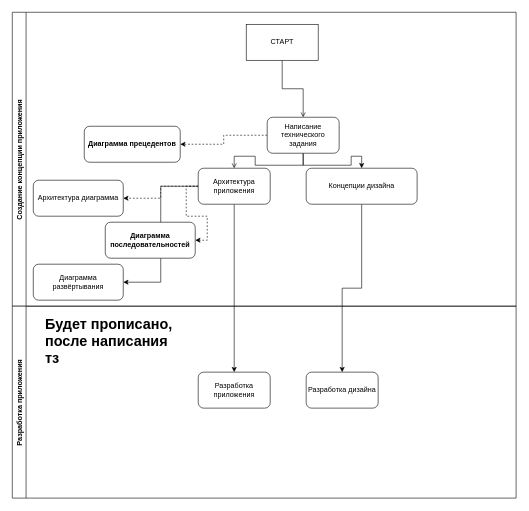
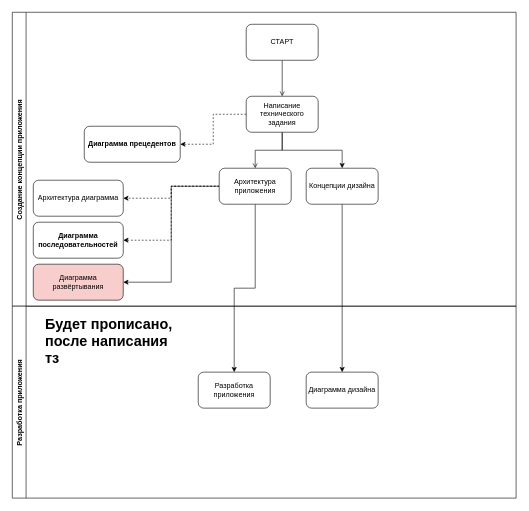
node "СТАРТ": shape rectangle -> rounded rectangle
node "Написание технического задания": moved (303, 135) -> (282, 114)
node "Архитектура приложения": moved (234, 186) -> (255, 186)
node "Концепции дизайна": size 111x36 -> 72x36
node "Диаграмма последовательностей": moved (150, 240) -> (78, 240)
node "Диаграмма развёртывания": fillcolor #ffffff -> #f8cecc
node "Разработка дизайна": label "Разработка дизайна" -> "Диаграмма дизайна"
